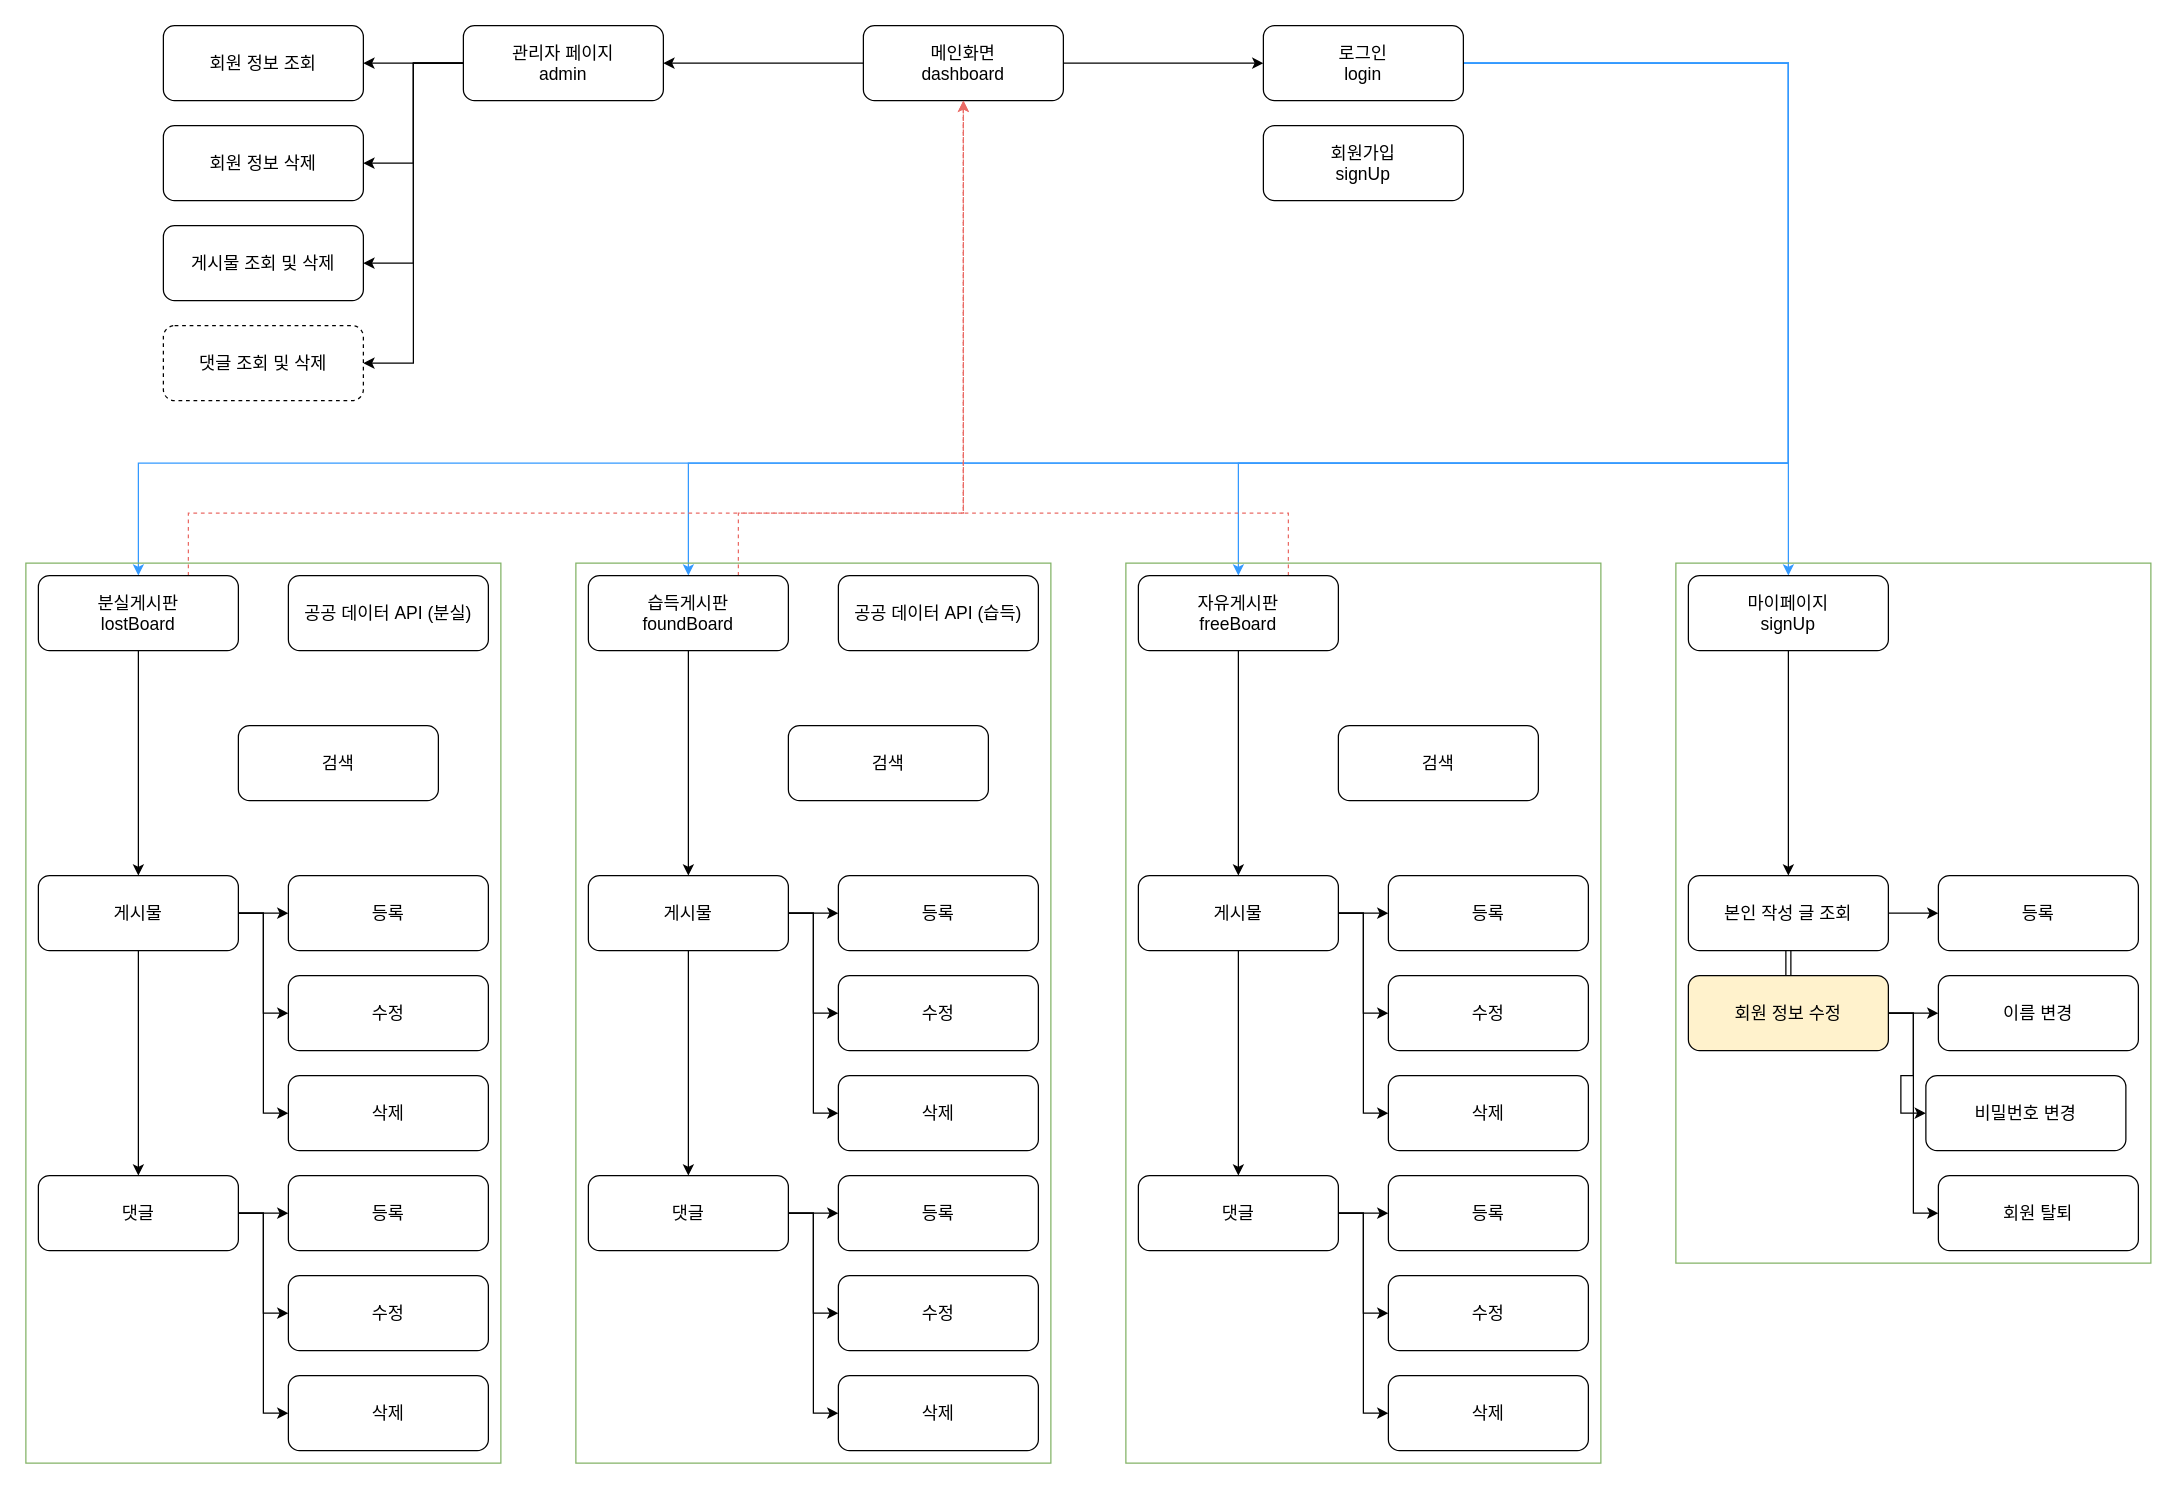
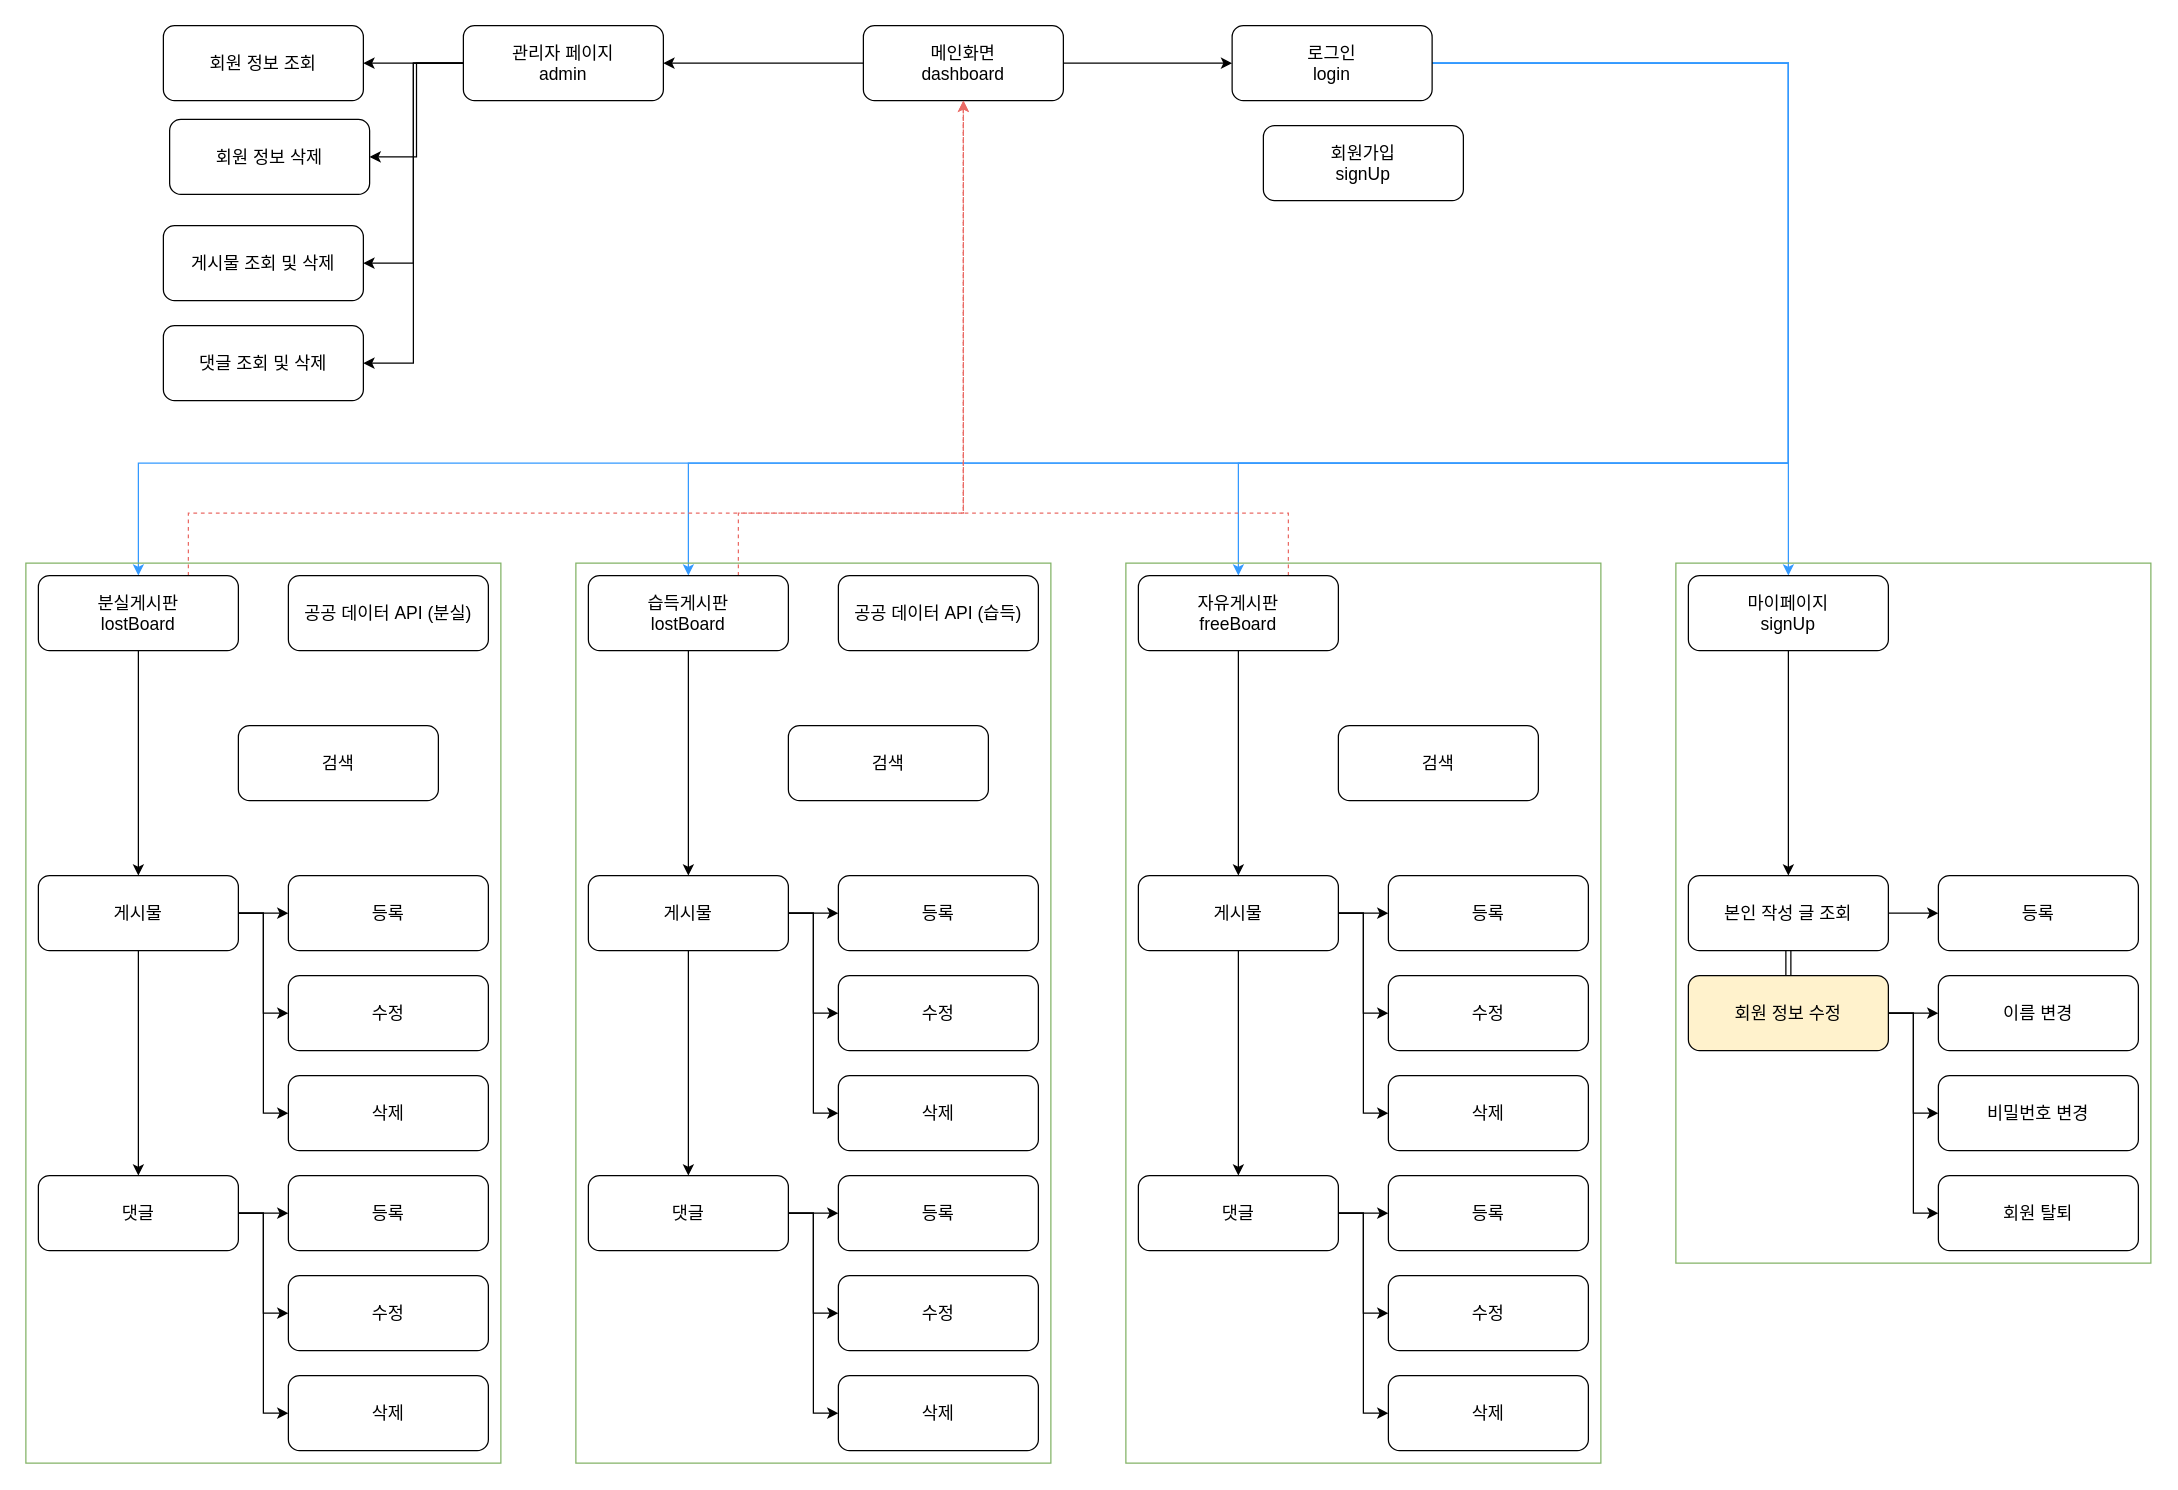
node "로그인 login": moved (1363, 63) -> (1332, 63)
node "회원 정보 삭제": moved (263, 163) -> (269, 157)
node "댓글 조회 및 삭제": style dashed -> solid
node "습득게시판 foundBoard": label "습득게시판 foundBoard" -> "습득게시판 lostBoard"
node "비밀번호 변경": moved (2026, 1113) -> (2038, 1113)
